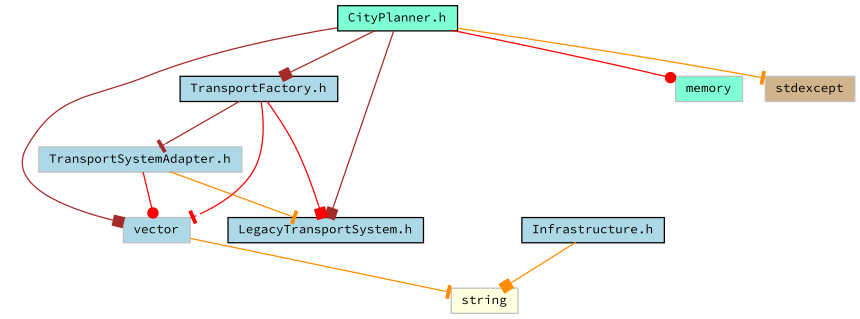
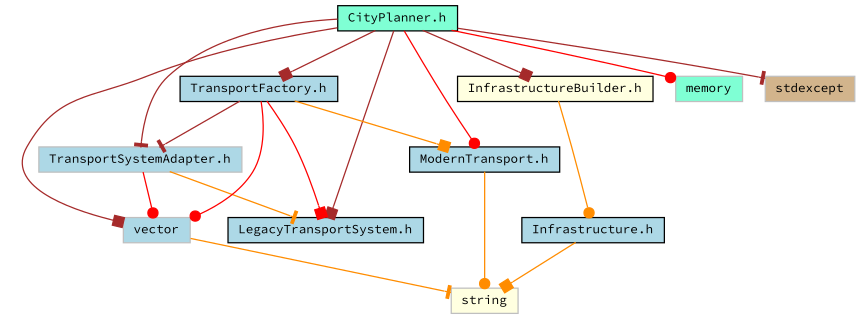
edge "CityPlanner.h" -> "TransportSystemAdapter.h": added
edge "CityPlanner.h" -> "stdexcept": color darkorange -> brown
node "InfrastructureBuilder.h": added
node "ModernTransport.h": added
edge "TransportFactory.h" -> "vector": arrowhead tee -> dot
